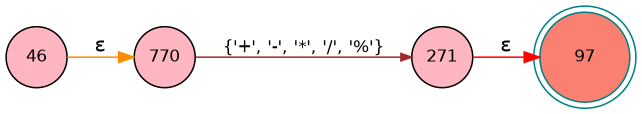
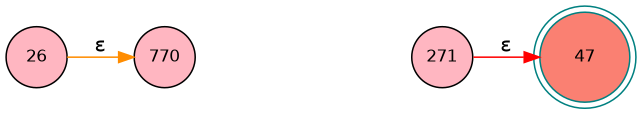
node "46": label "46" -> "26"
edge "770" -> "271": removed, label "{'+', '-', '*', '/', '%'}"
node "97": label "97" -> "47"
